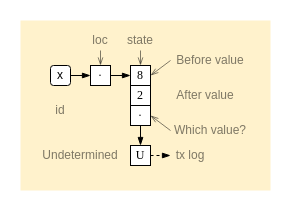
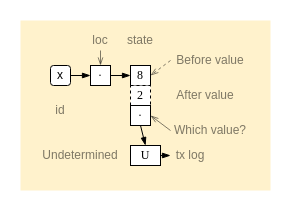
edge "state" -> "8": removed
edge "Before value" -> "8": style solid -> dashed
node "2": style solid -> dashed
node "U": size 20x20 -> 30x20
